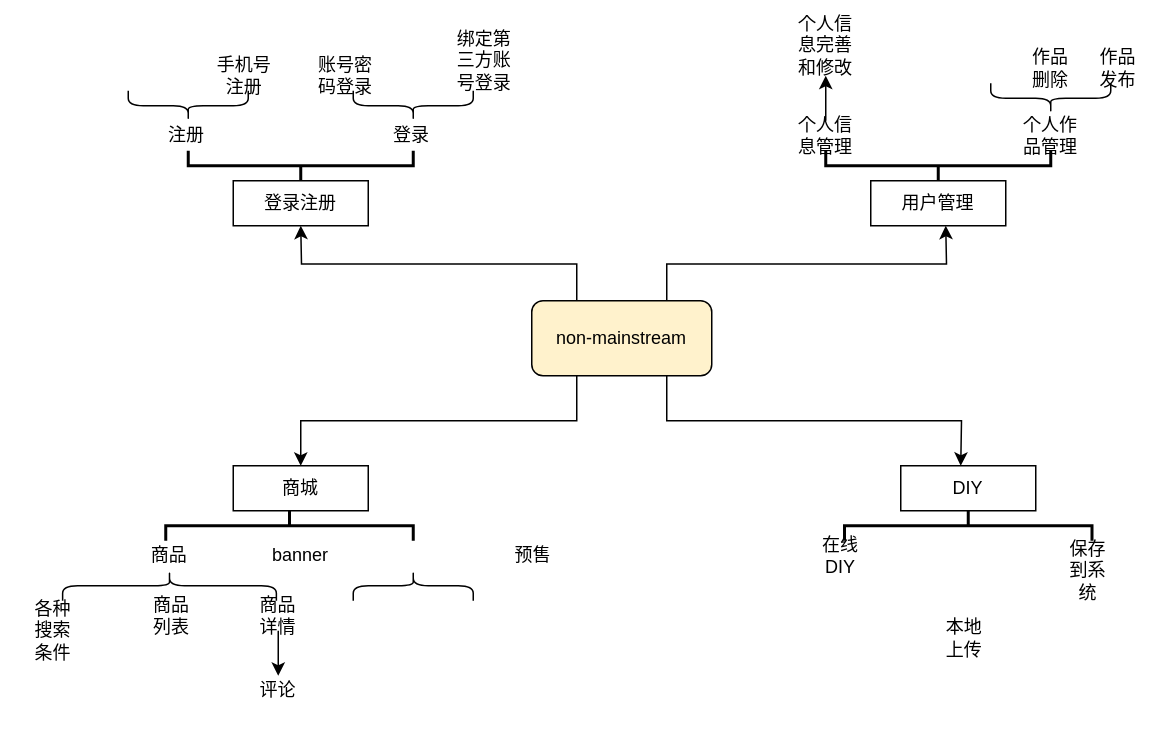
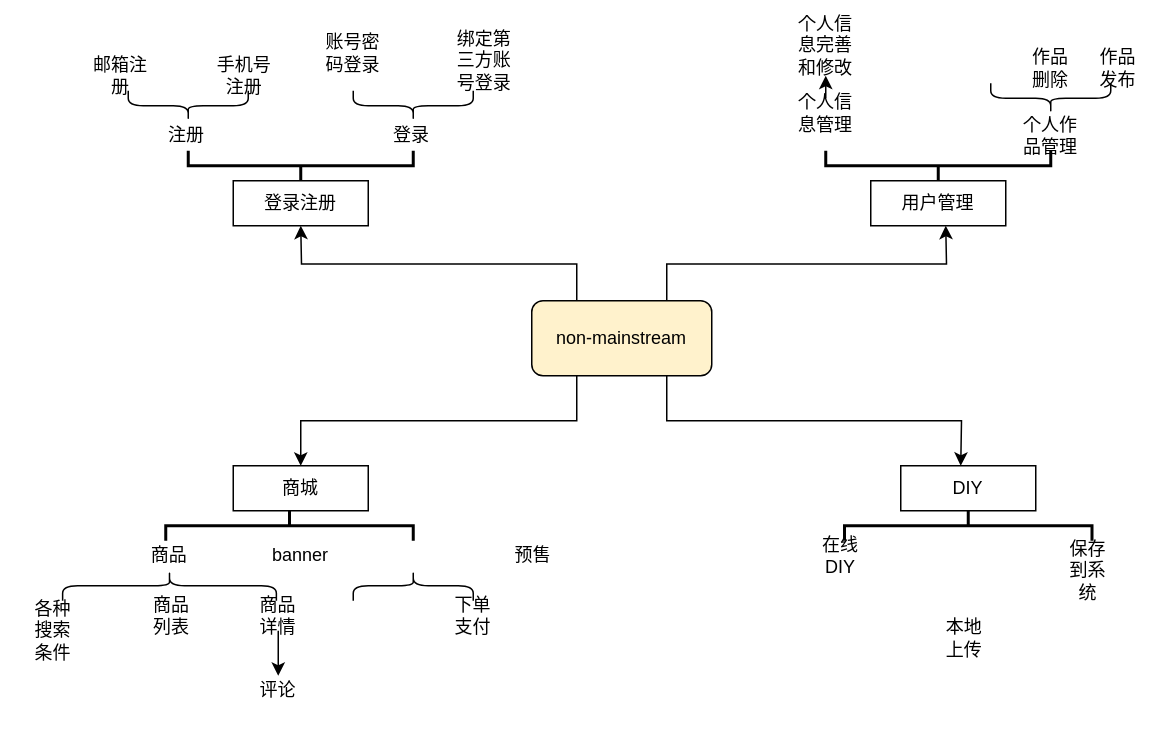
node "邮箱注册": added
node "账号密码登录": moved (346, 76) -> (353, 53)
node "个人信息管理": moved (826, 136) -> (826, 113)
node "下单支付": added
